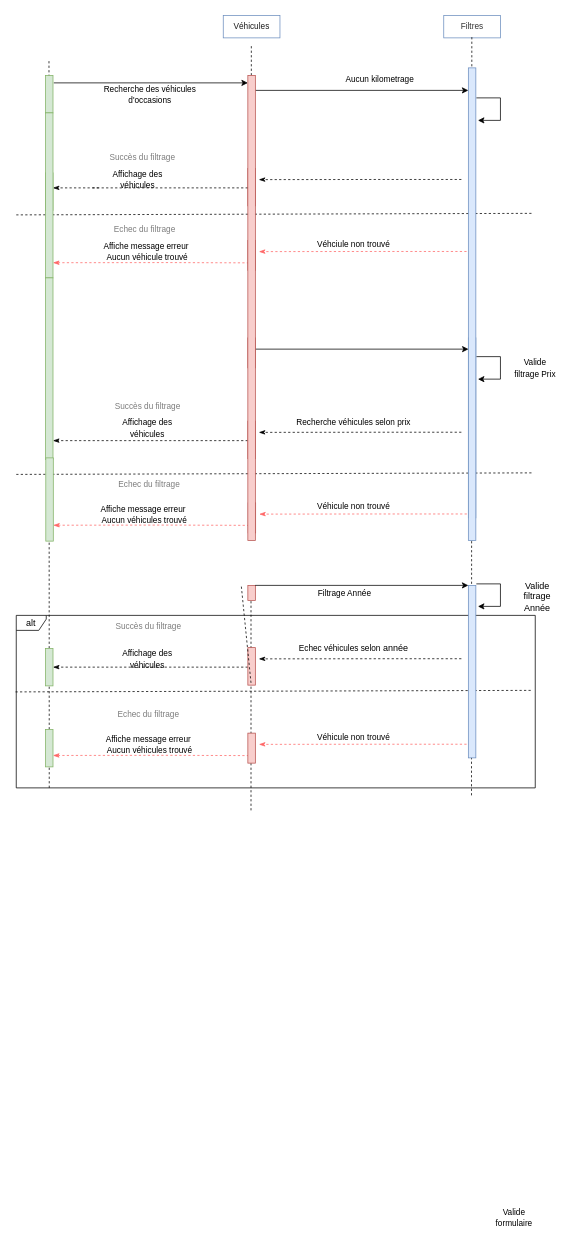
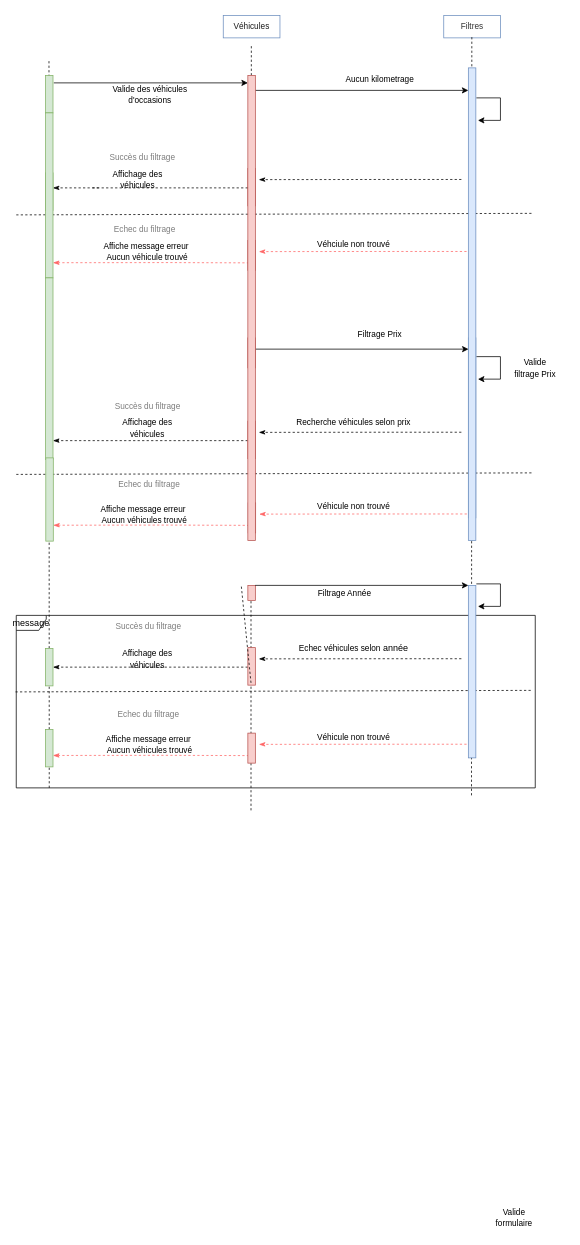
node "Recherche des véhicules d'occasions": label "Recherche des véhicules d'occasions" -> "Valide des véhicules d'occasions"
node "Filtrage Prix": added
node "Valide filtrage Année": removed
node "alt": label "alt" -> "message"
